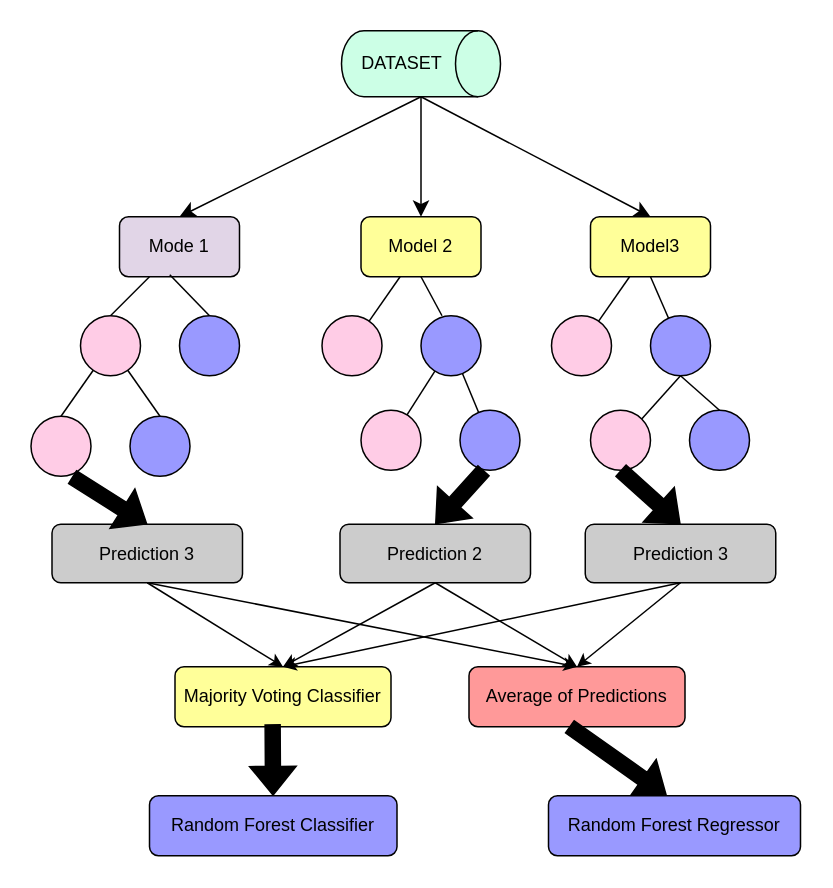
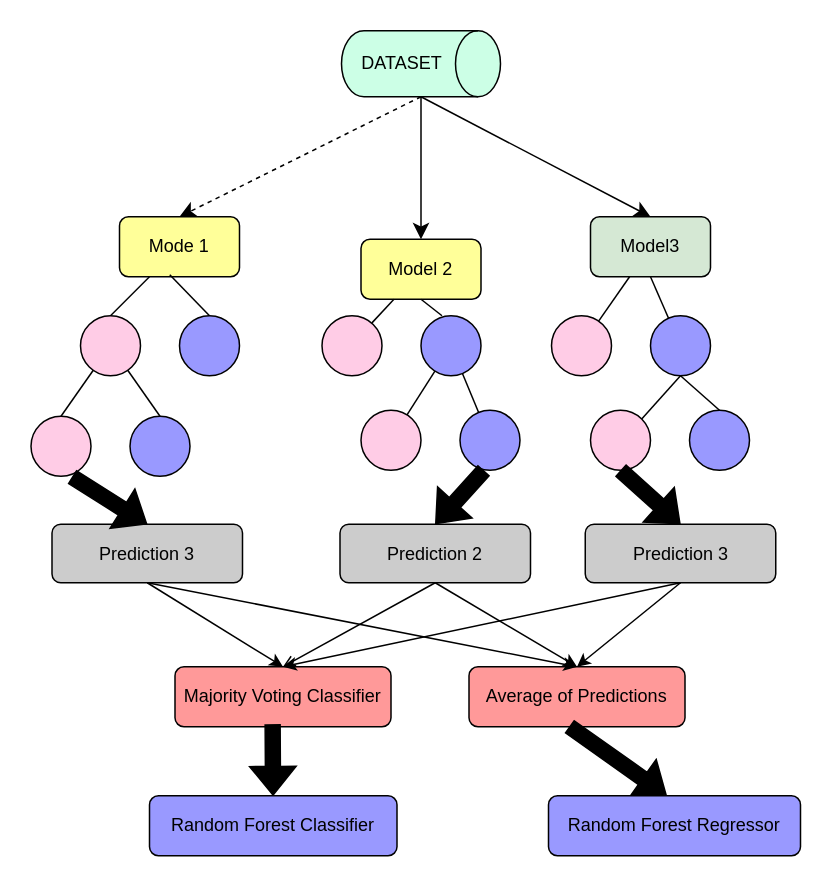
edge "DATASET" -> "Mode 1": style solid -> dashed
node "Mode 1": fillcolor #e1d5e7 -> #ffff99
node "Model 2": moved (421, 247) -> (421, 269)
node "Model3": fillcolor #ffff99 -> #d5e8d4
edge "Prediction 2" -> "Majority Voting Classifier": arrowhead classic -> open
node "Majority Voting Classifier": fillcolor #ffff99 -> #ff9999
